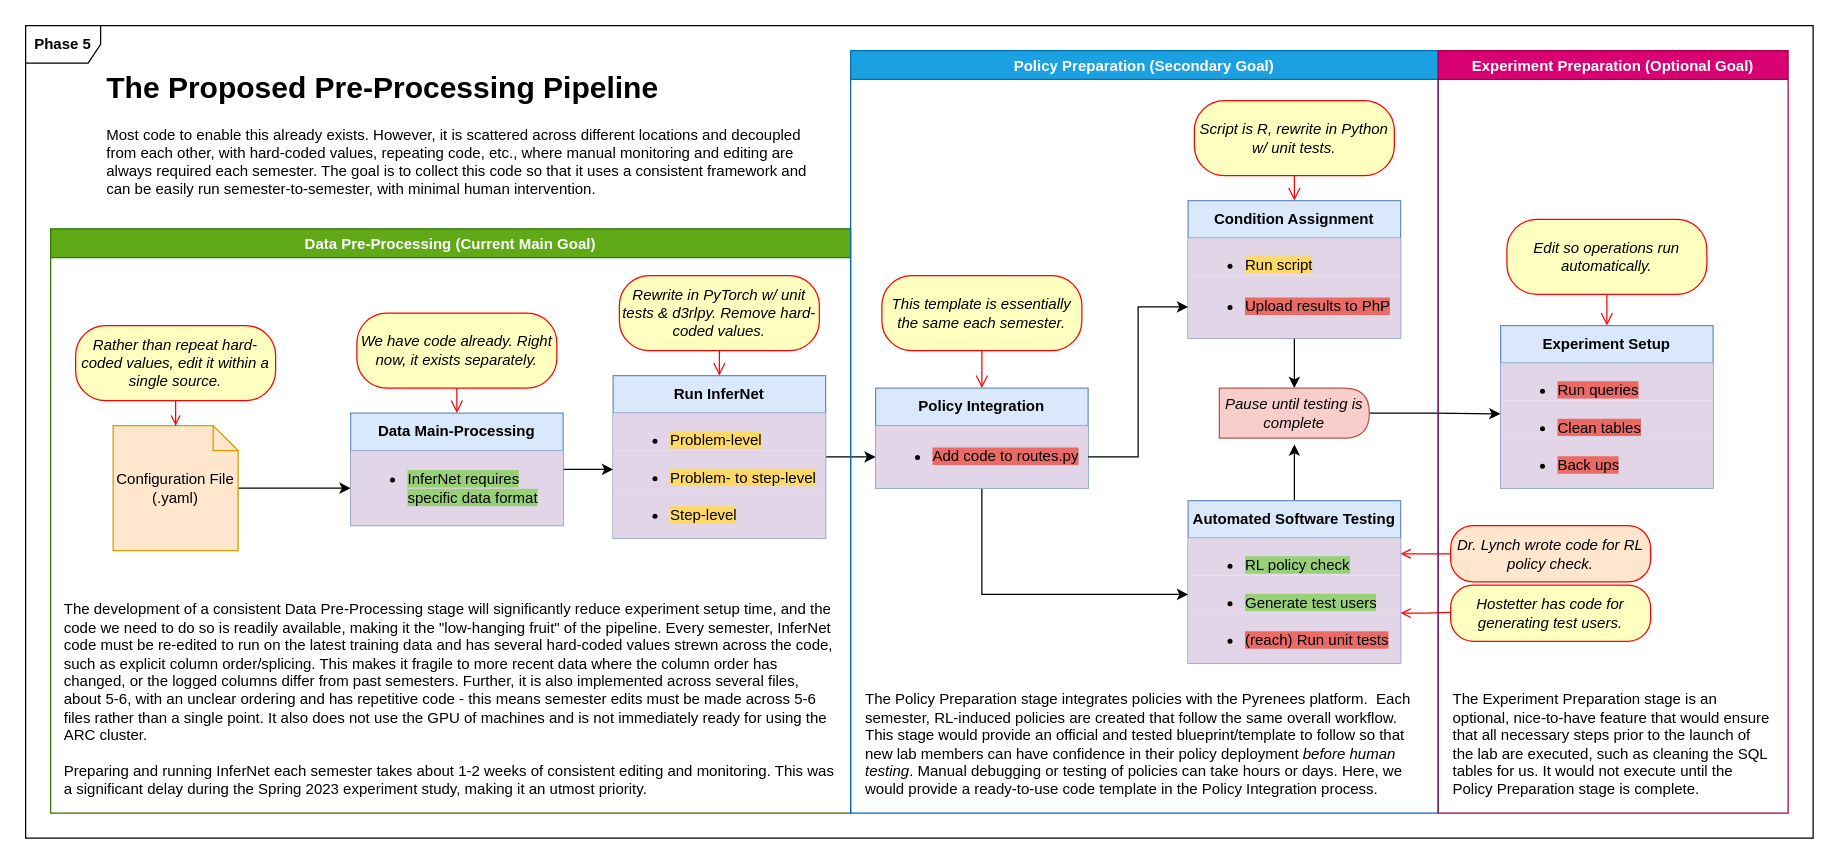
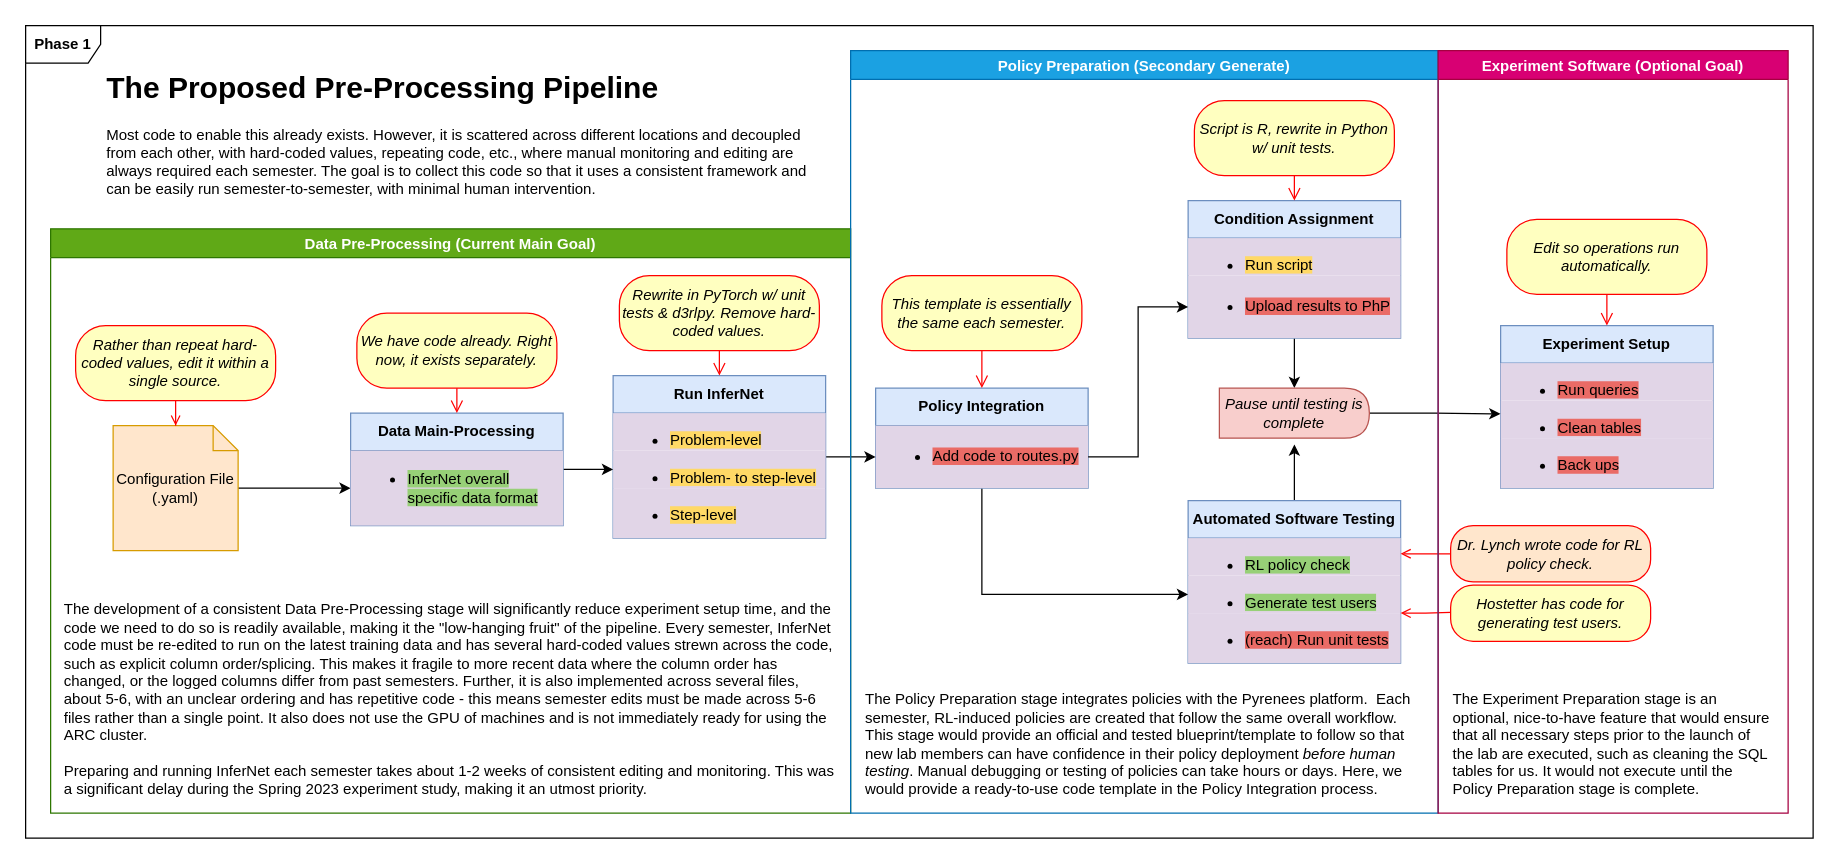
node "Phase 5": label "Phase 5" -> "Phase 1"
node "Policy Preparation (Secondary Goal)": label "Policy Preparation (Secondary Goal)" -> "Policy Preparation (Secondary Generate)"
node "Experiment Preparation (Optional Goal)": label "Experiment Preparation (Optional Goal)" -> "Experiment Software (Optional Goal)"
node "InferNet requires specific data format": label "InferNet requires specific data format" -> "InferNet overall specific data format"
